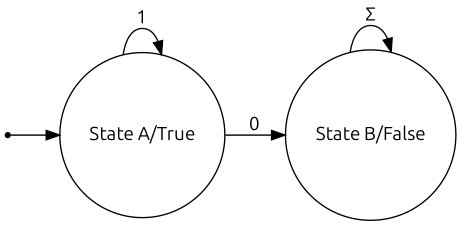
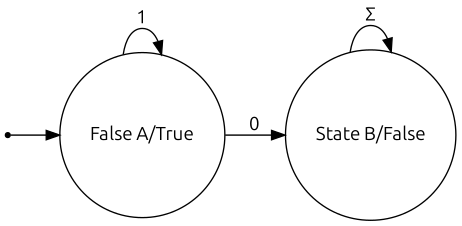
node "State A/True": label "State A/True" -> "False A/True"
